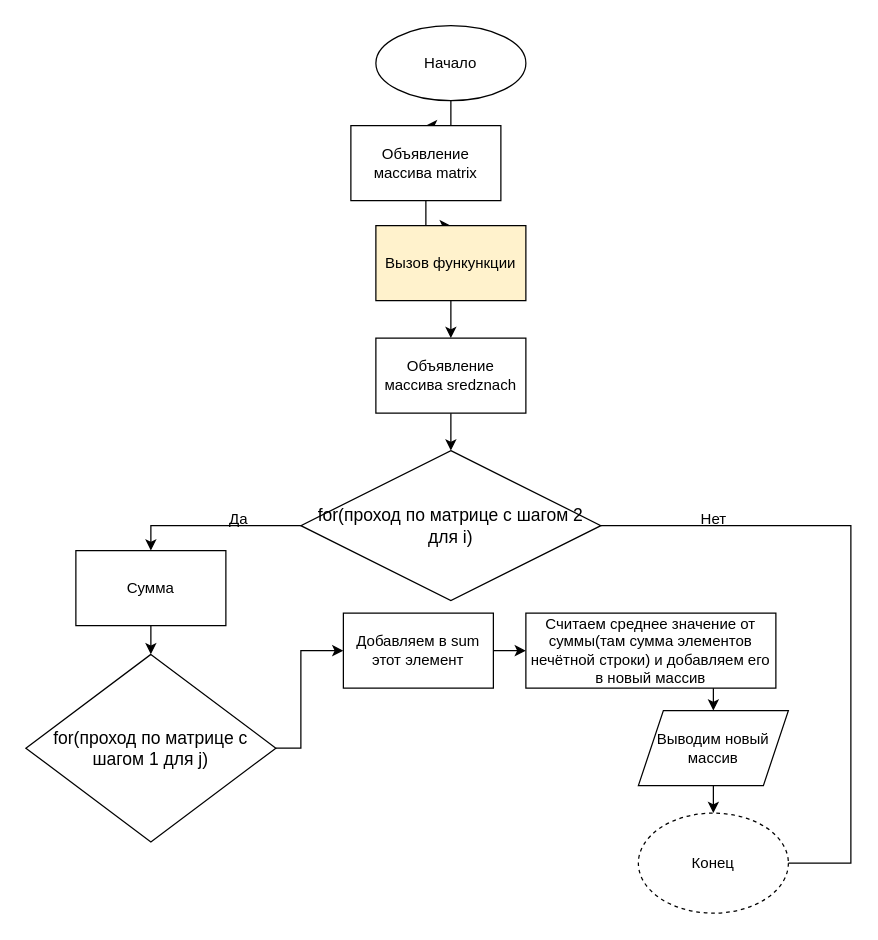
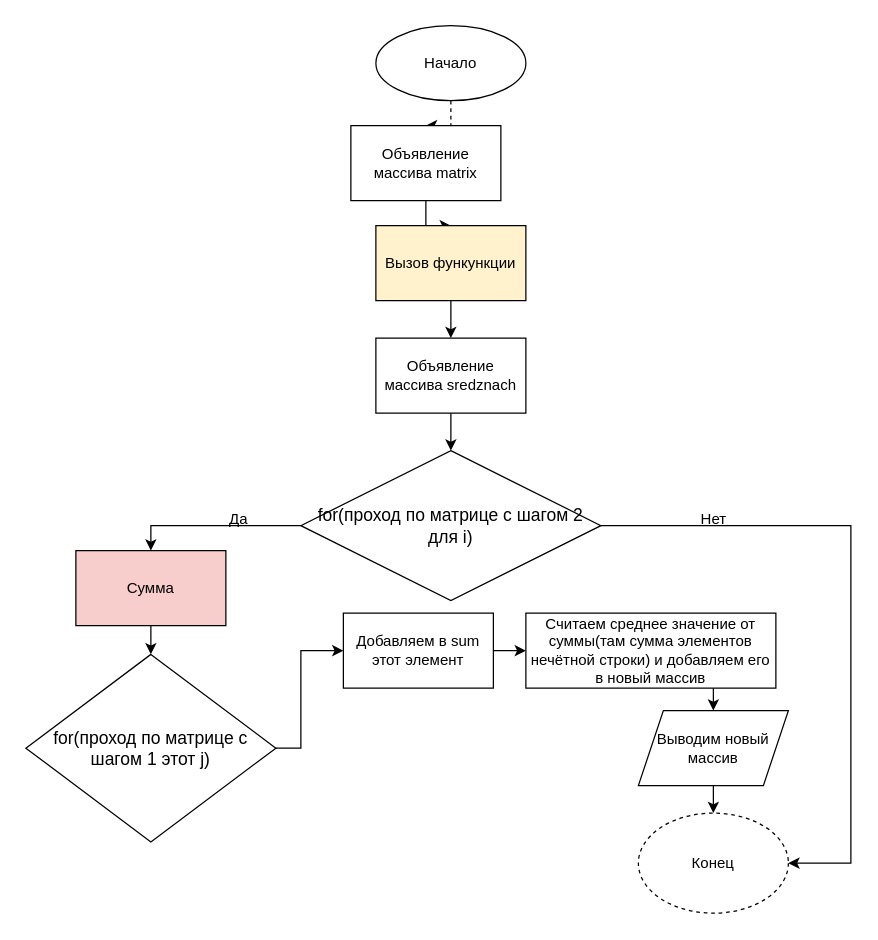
edge "Начало" -> "Объявление массива matrix": style solid -> dashed
node "Сумма": fillcolor #ffffff -> #f8cecc
node "for(проход по матрице с шагом 1 для j)": label "for(проход по матрице с шагом 1 для j)" -> "for(проход по матрице с шагом 1 этот j)"
edge "for(проход по матрице с шагом 2 для i)" -- "Конец": arrowhead none -> classic
